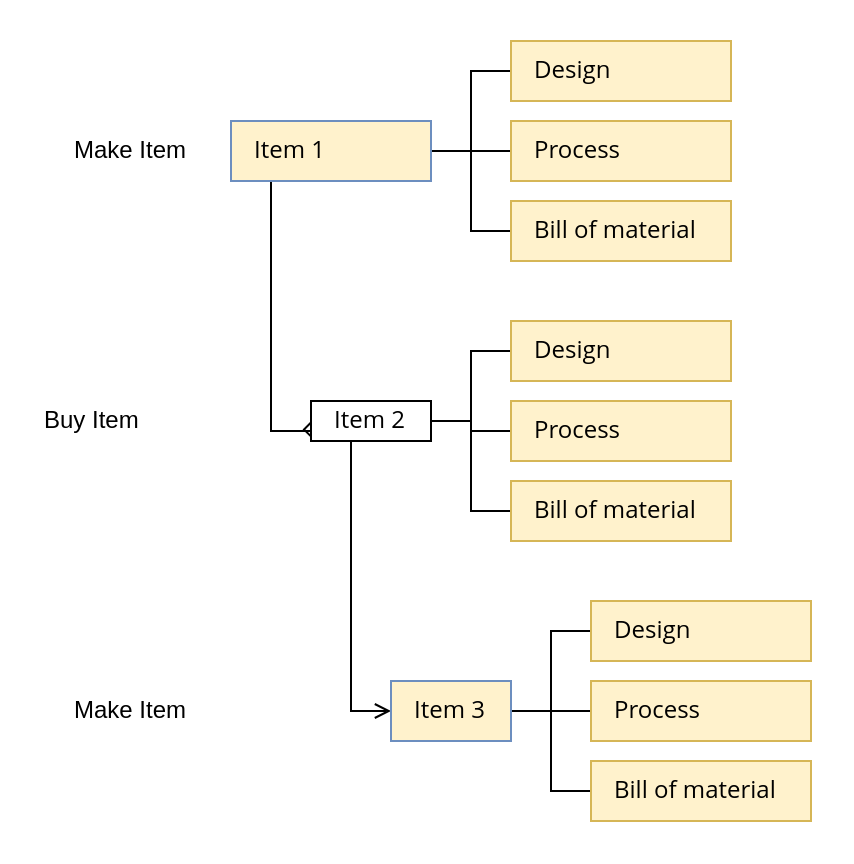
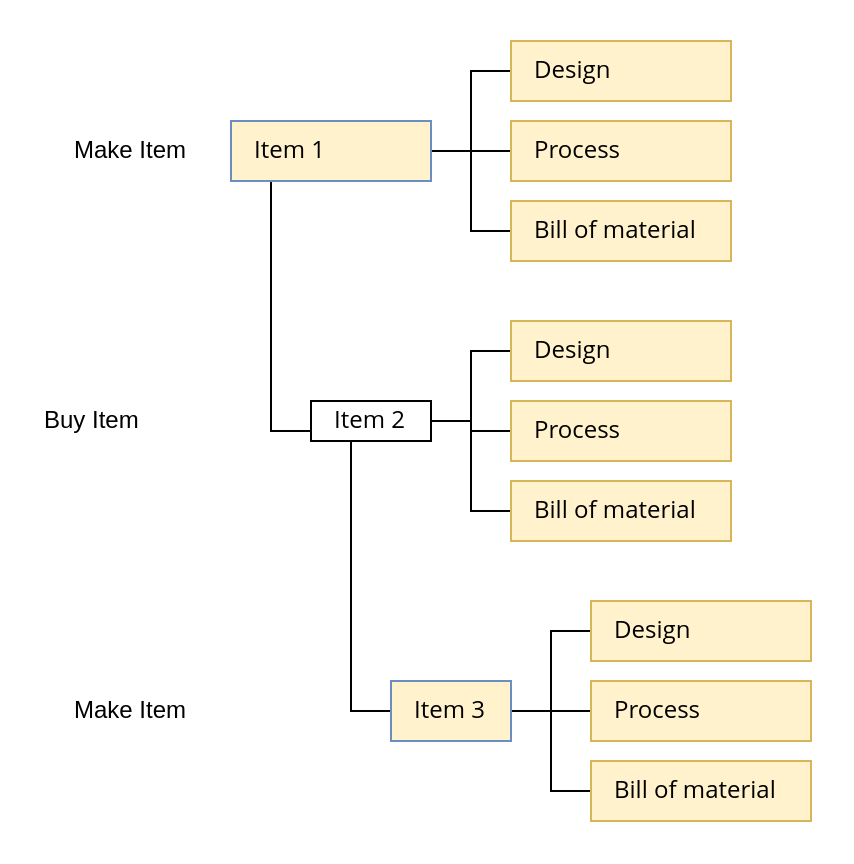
edge "Item 1" -> "Item 2": arrowhead diamond -> none
edge "Item 2" -> "Item 3": arrowhead open -> none
